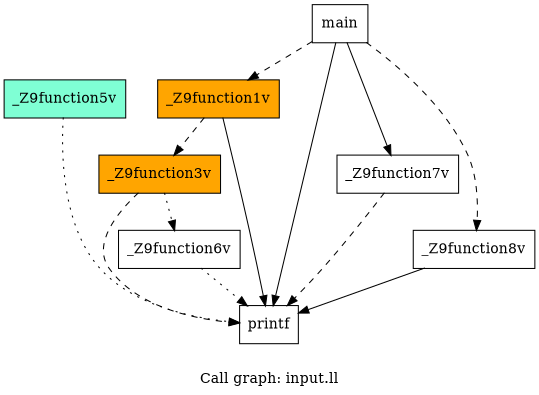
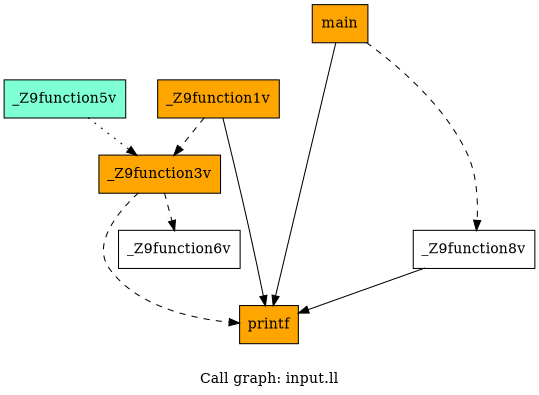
node "main": fillcolor white -> orange
edge "main" -> "_Z9function1v": removed
node "_Z9function7v": removed
edge "_Z9function3v" -> "_Z9function6v": style dotted -> dashed
edge "_Z9function5v" -> "printf": now "_Z9function5v" -> "_Z9function3v"
edge "_Z9function6v" -> "printf": removed
node "printf": fillcolor white -> orange
